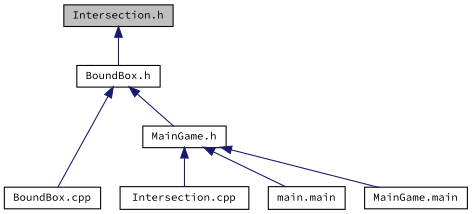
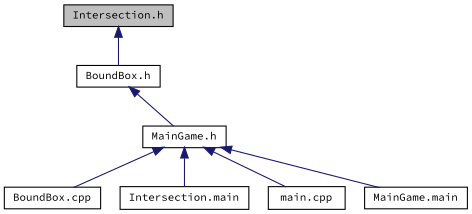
edge "BoundBox.cpp" -> "BoundBox.h": now "BoundBox.cpp" -> "MainGame.h"
node "Intersection.cpp": label "Intersection.cpp" -> "Intersection.main"
node "main.main": label "main.main" -> "main.cpp"
